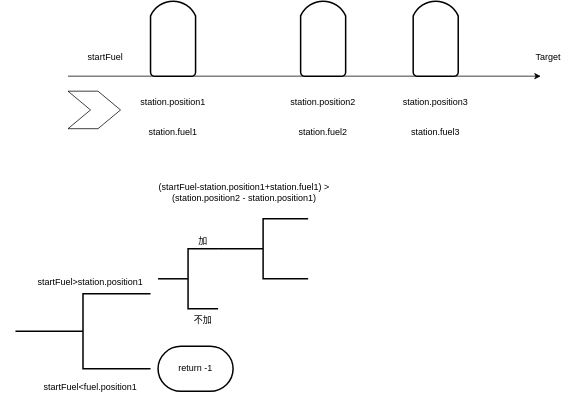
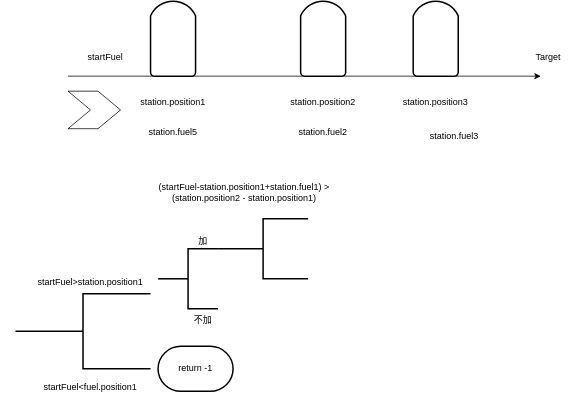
node "station.fuel1": label "station.fuel1" -> "station.fuel5"
node "station.fuel3": moved (435, 132) -> (454, 136)
